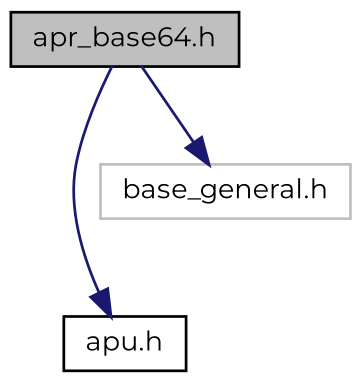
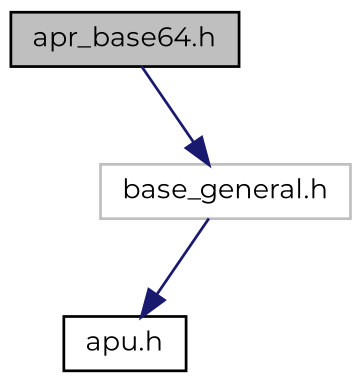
edge "apr_base64.h" -> "apu.h": now "base_general.h" -> "apu.h"
